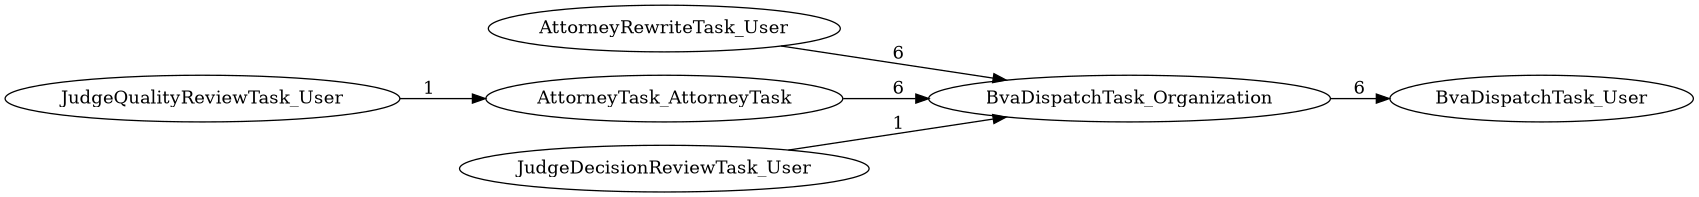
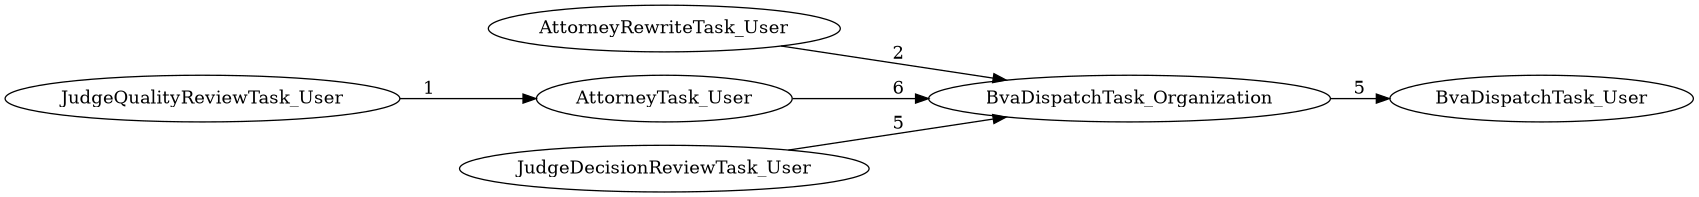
edge "AttorneyRewriteTask_User" -> "BvaDispatchTask_Organization": label "6" -> "2"
edge "BvaDispatchTask_Organization" -> "BvaDispatchTask_User": label "6" -> "5"
node "AttorneyTask_AttorneyTask": label "AttorneyTask_AttorneyTask" -> "AttorneyTask_User"
edge "JudgeDecisionReviewTask_User" -> "BvaDispatchTask_Organization": label "1" -> "5"
